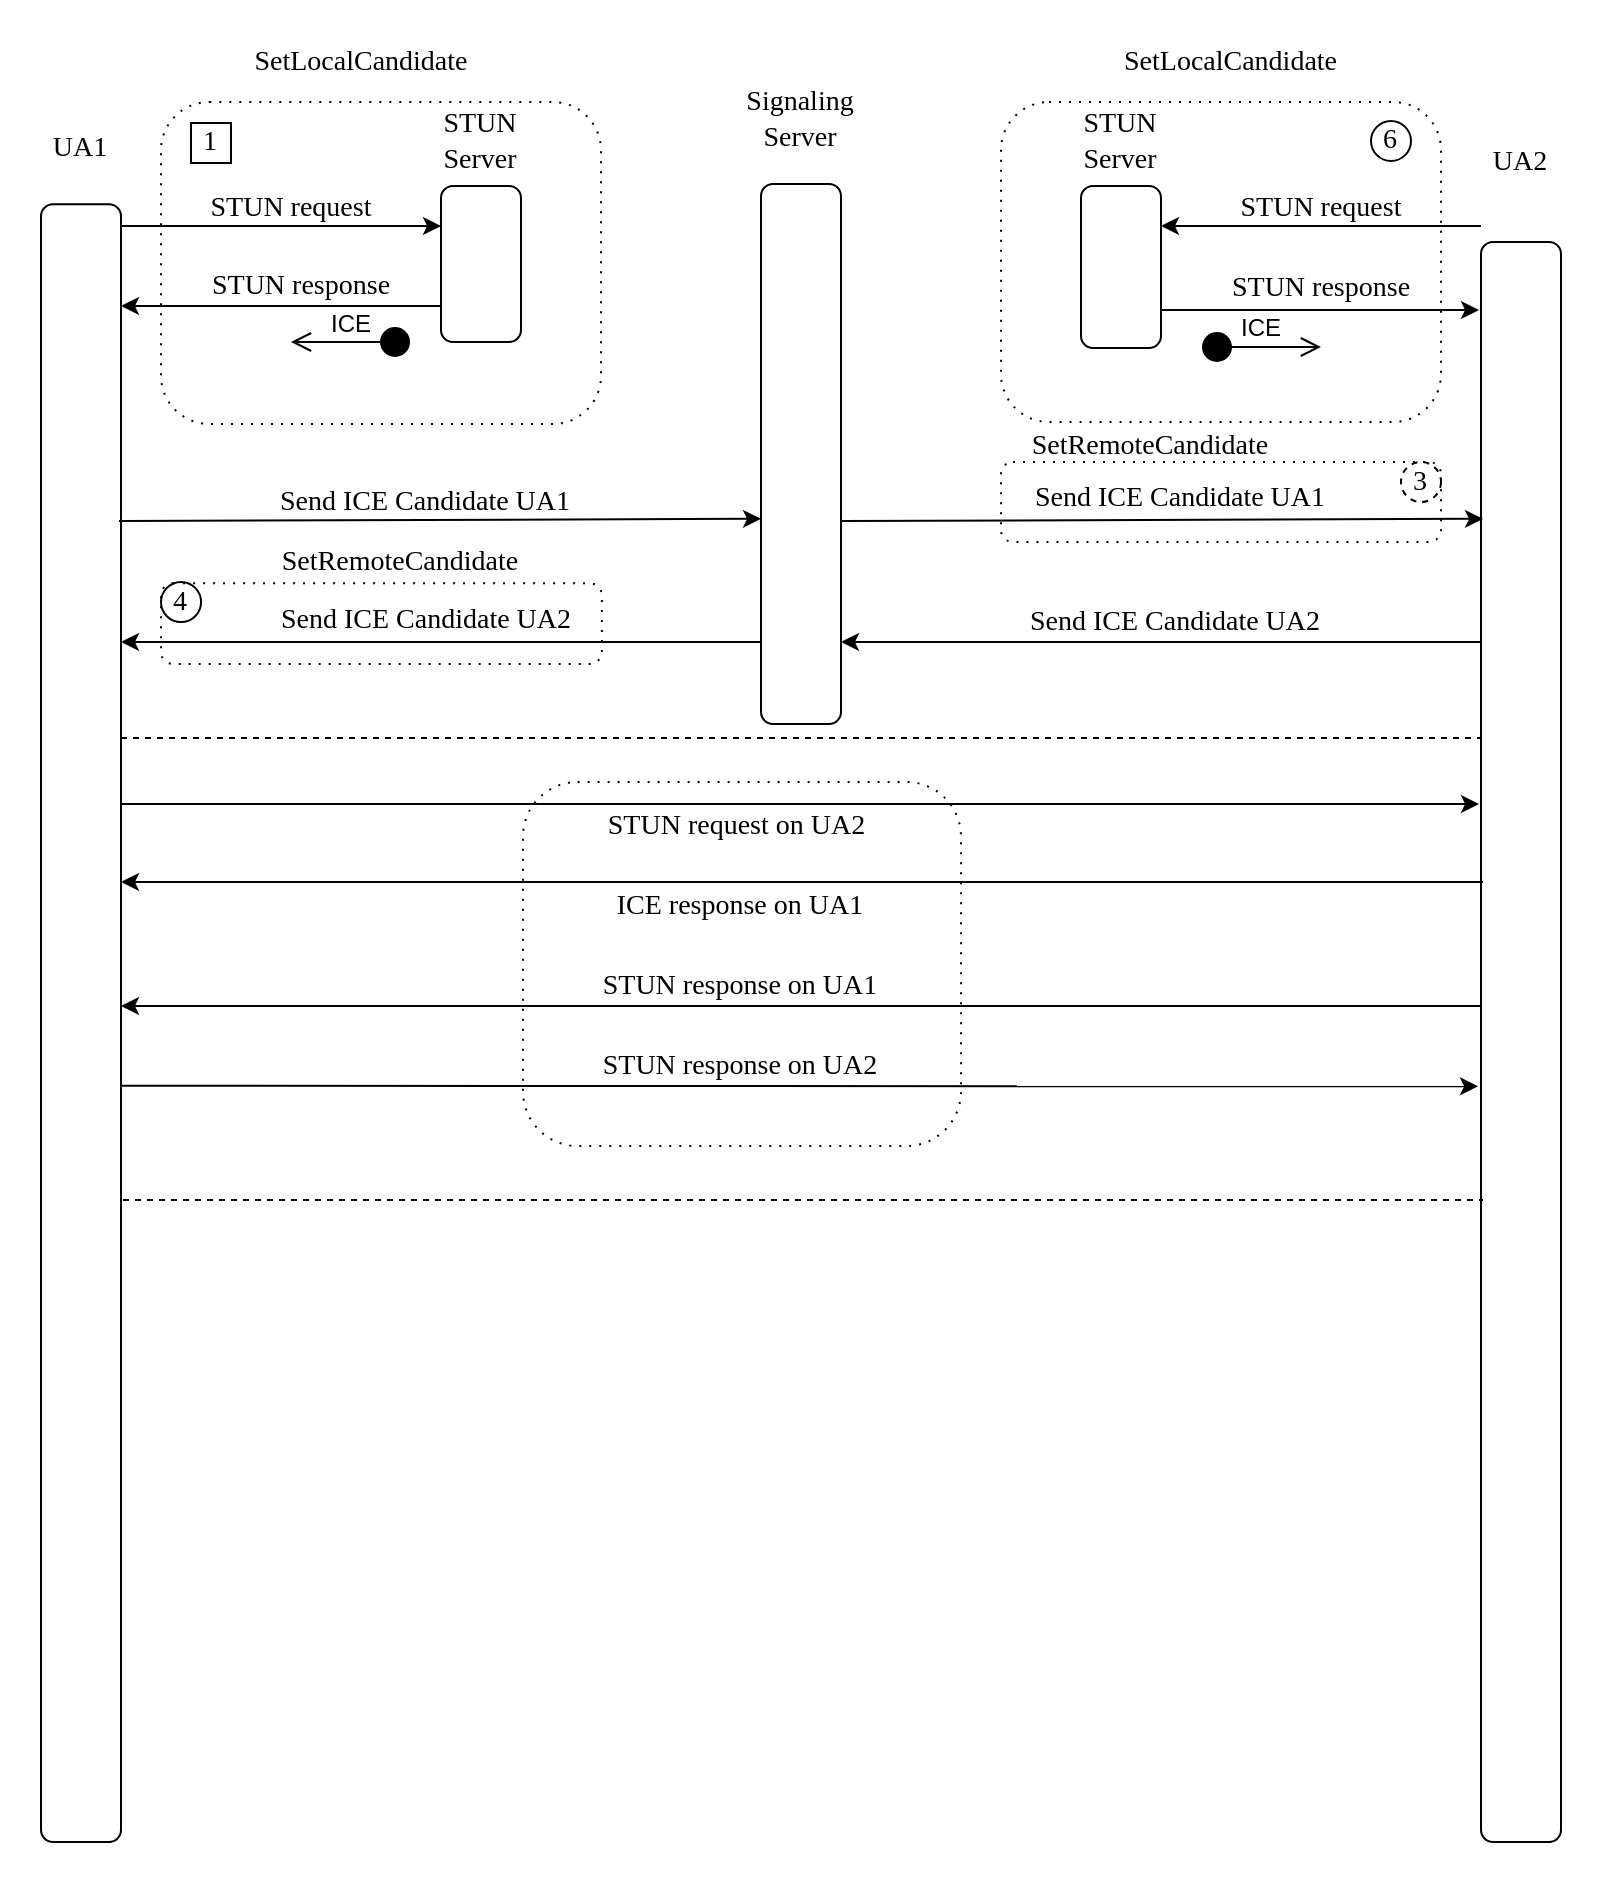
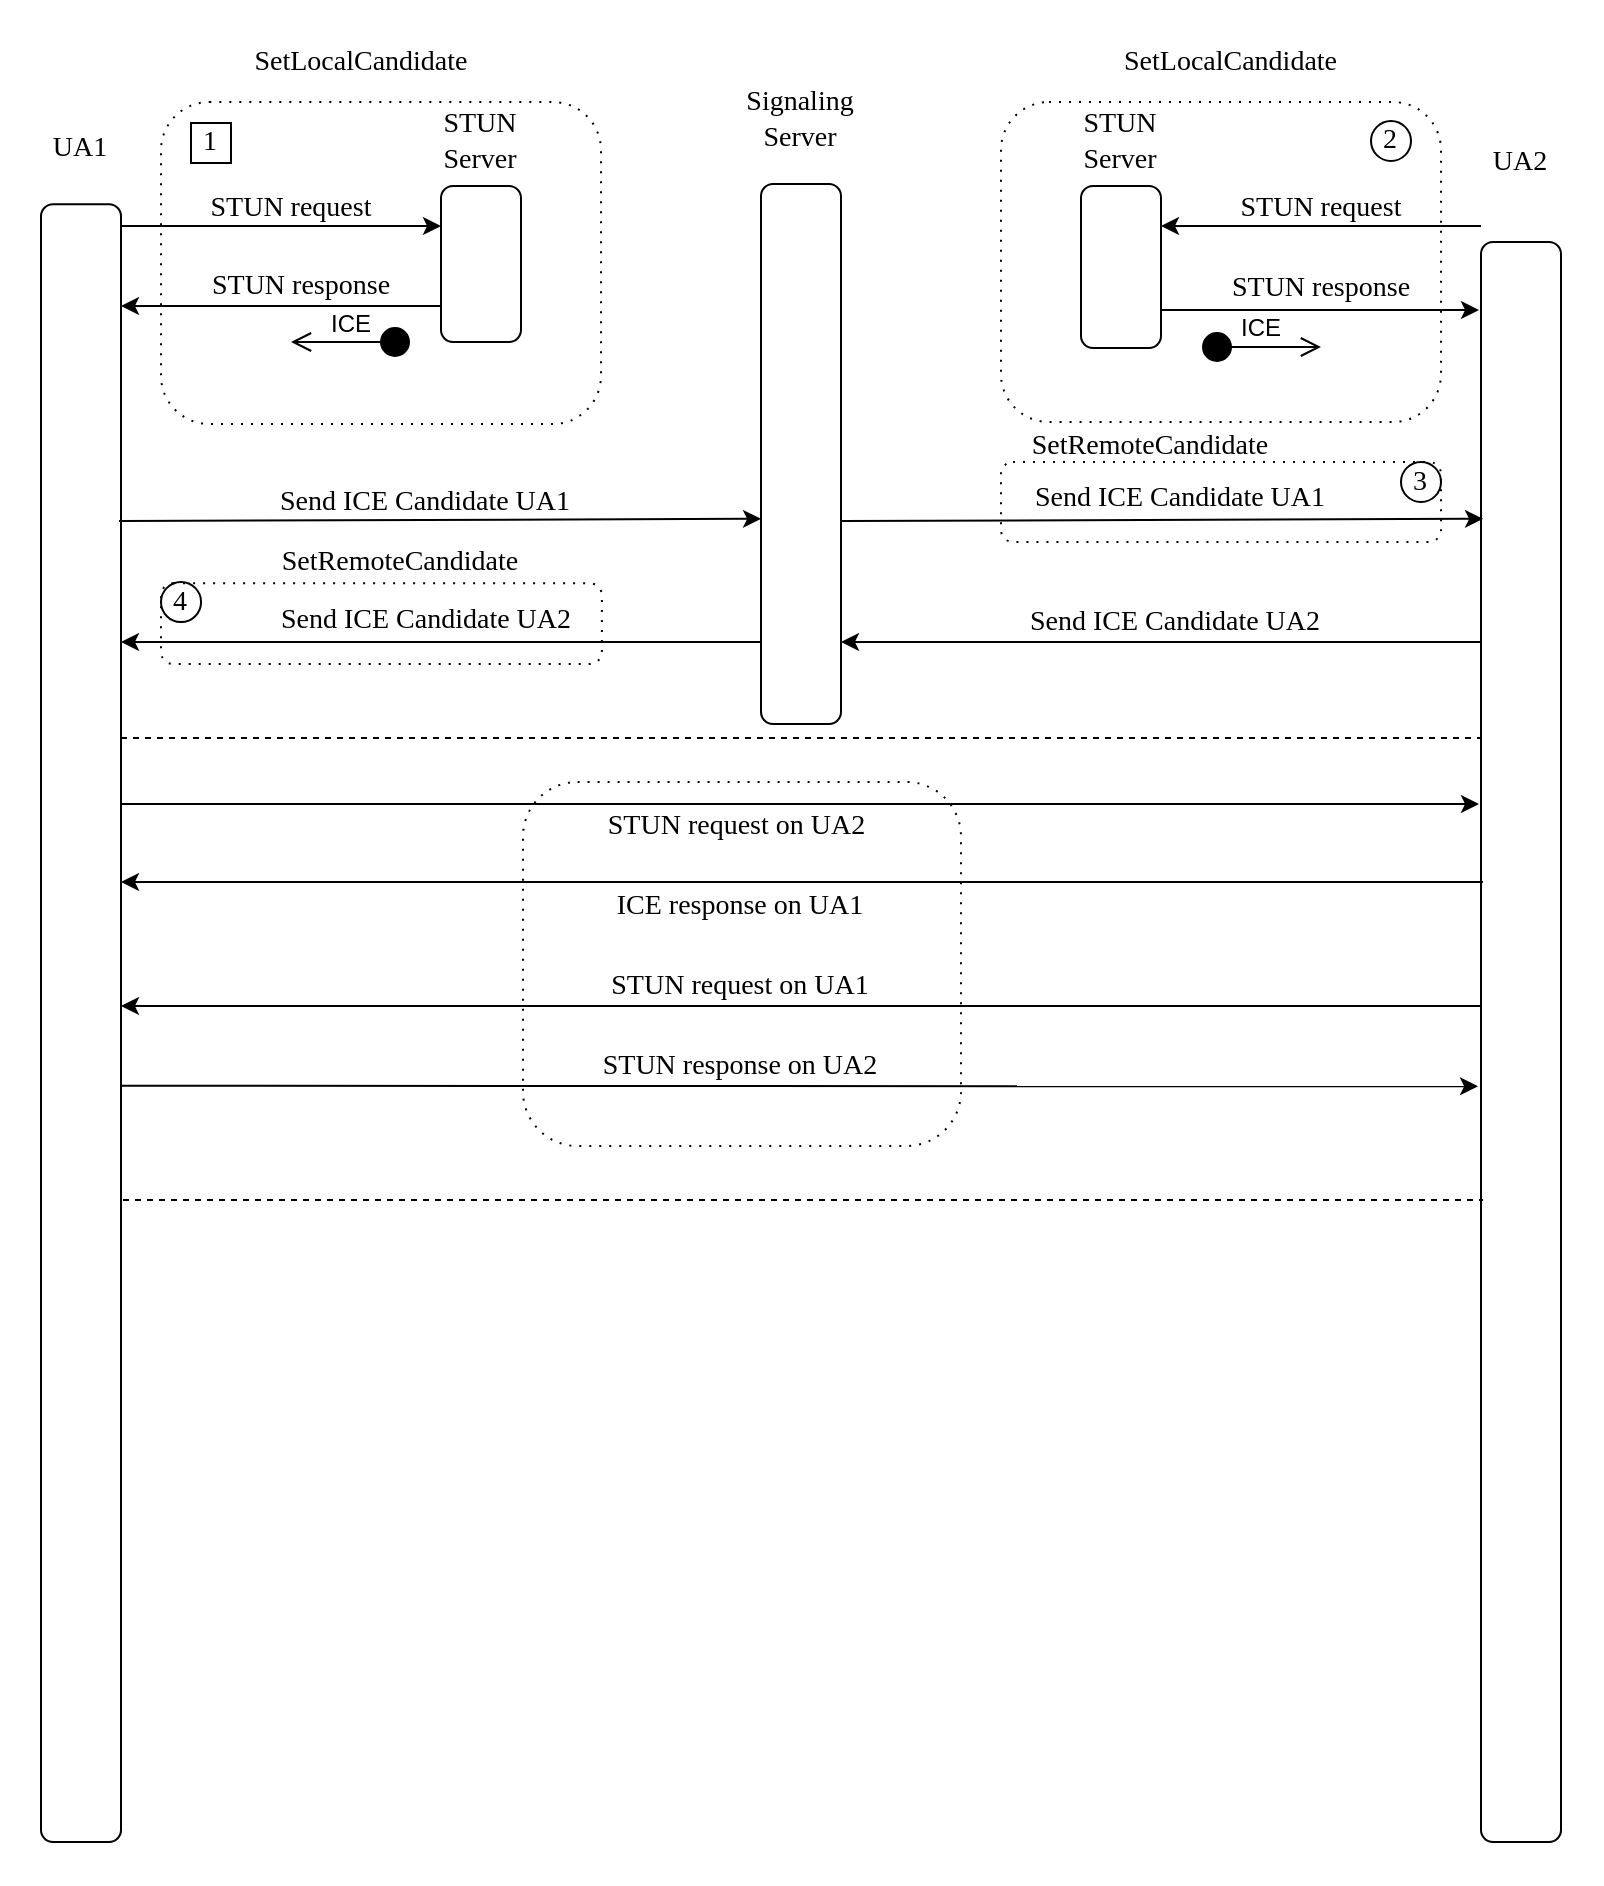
node "6": label "6" -> "2"
node "3": style dashed -> solid
node "STUN response on UA1": label "STUN response on UA1" -> "STUN request on UA1"
